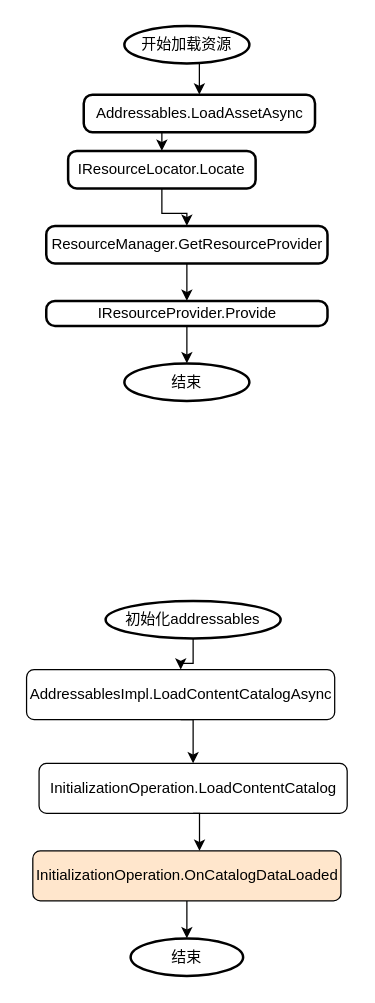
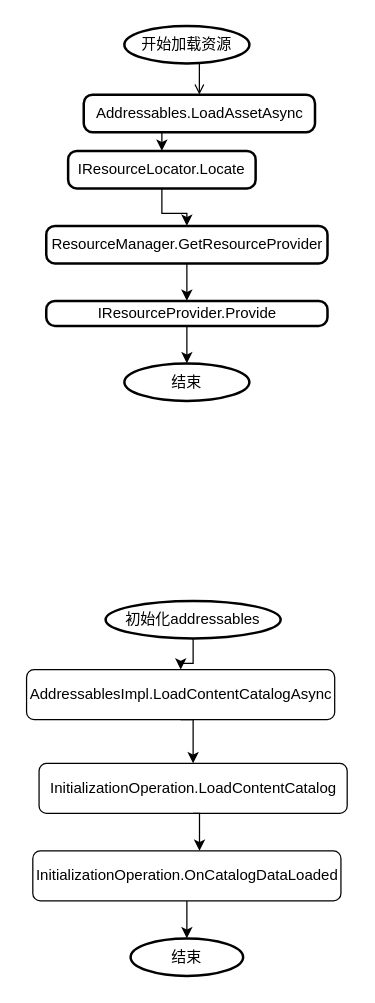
edge "开始加载资源" -> "Addressables.LoadAssetAsync": arrowhead classic -> open
node "InitializationOperation.OnCatalogDataLoaded": fillcolor #ffe6cc -> #ffffff
